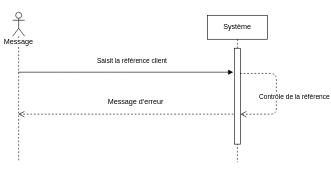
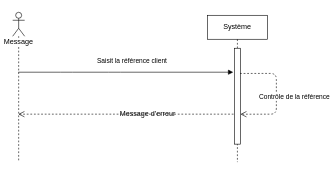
node "Message d'erreur": moved (135, 102) -> (147, 114)
